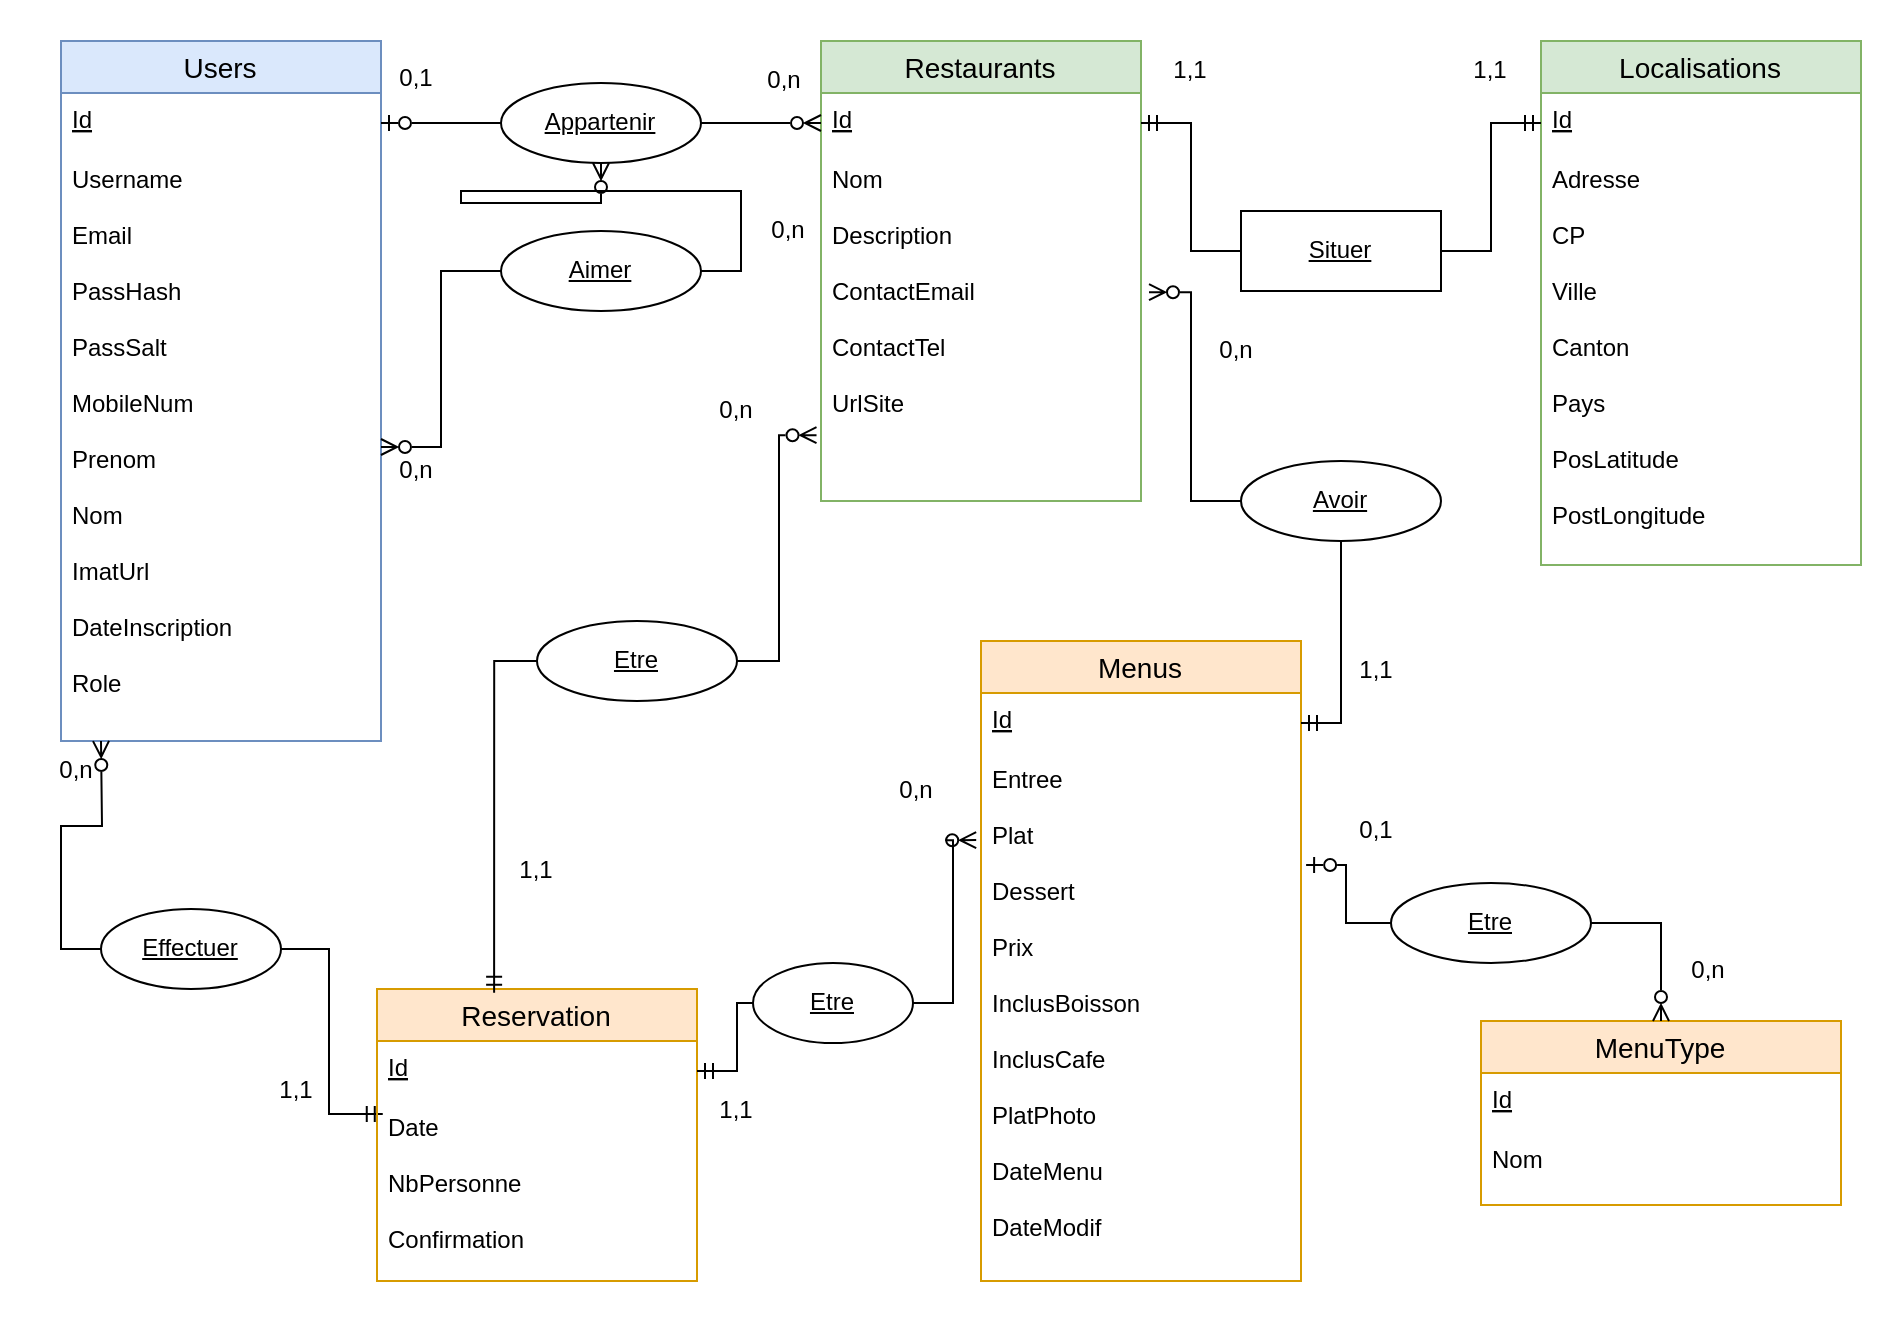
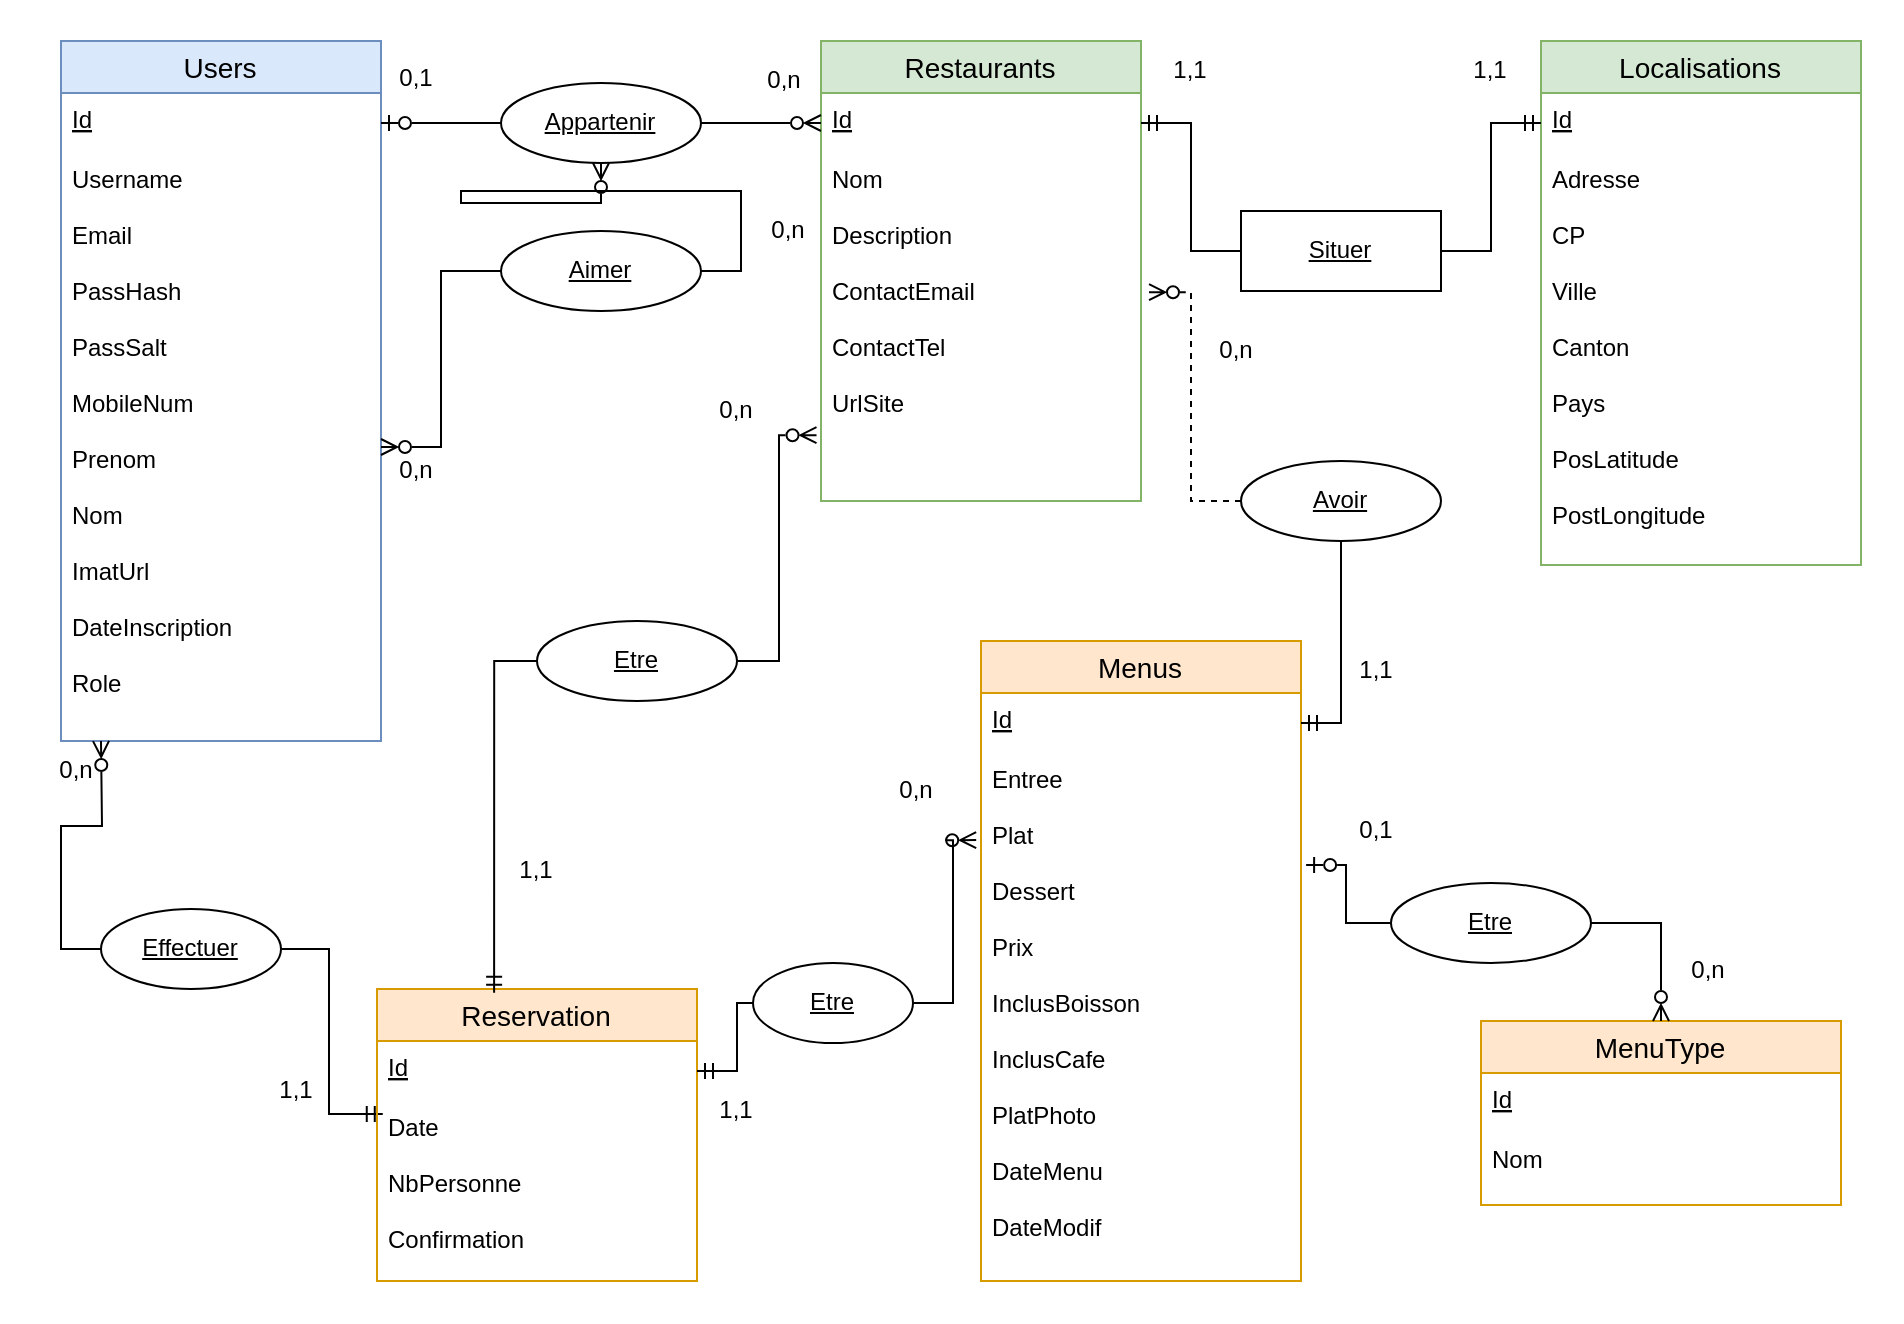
edge "Avoir" -> "Nom Description ContactEmail ContactTel UrlSite": style solid -> dashed
